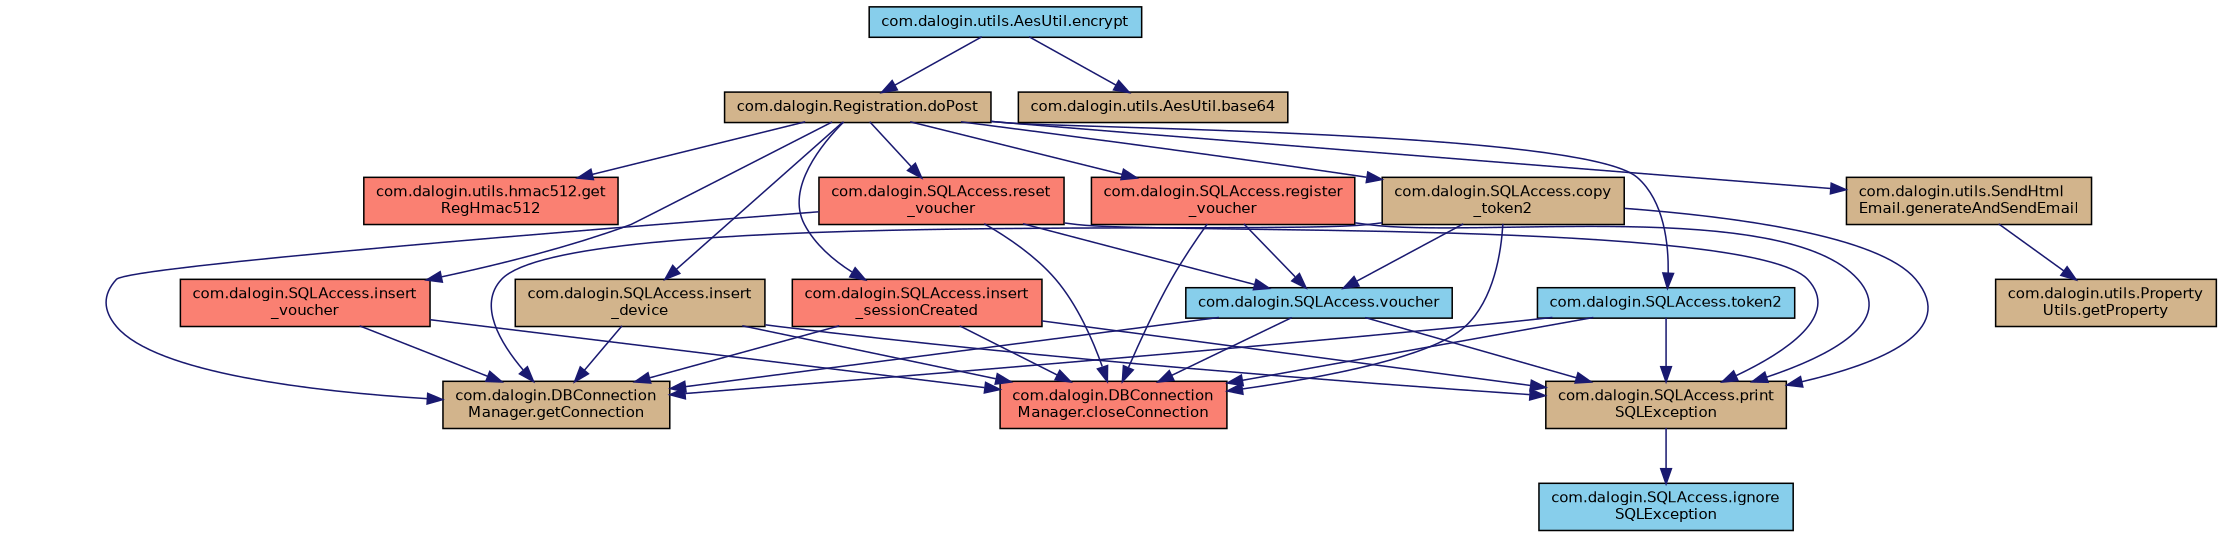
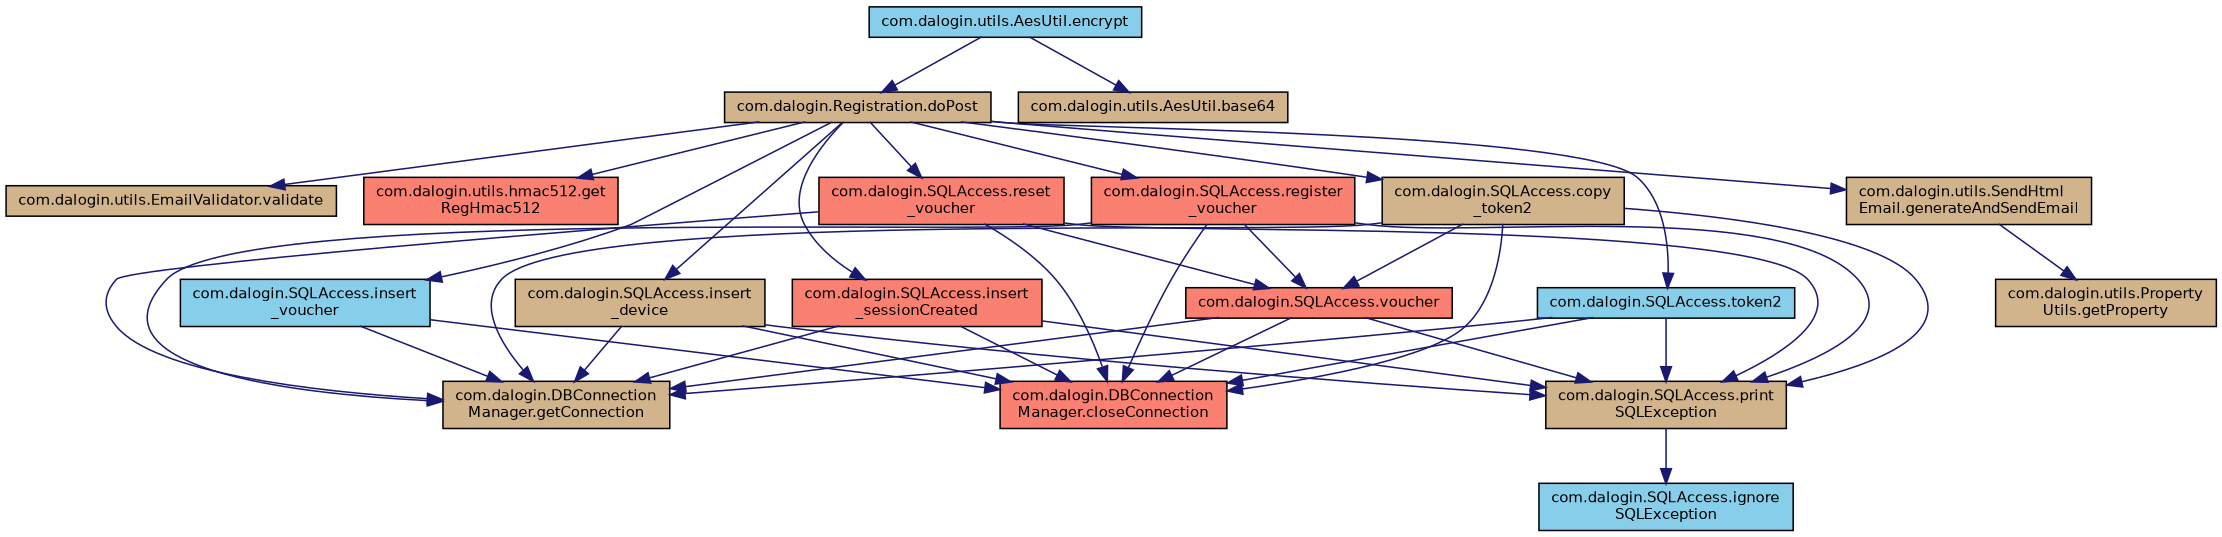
node "com.dalogin.utils.EmailValidator.validate": added
edge "com.dalogin.SQLAccess.register _voucher" -> "com.dalogin.DBConnection Manager.getConnection": added
node "com.dalogin.SQLAccess.insert _voucher": fillcolor salmon -> skyblue
node "com.dalogin.SQLAccess.voucher": fillcolor skyblue -> salmon
